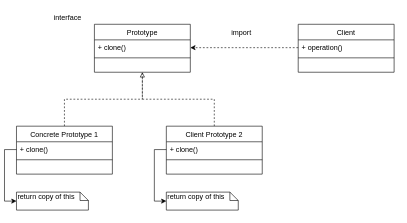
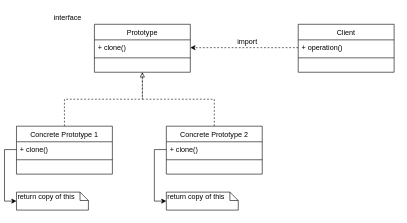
node "import": moved (242, 33) -> (248, 42)
node "Client Prototype 2": label "Client Prototype 2" -> "Concrete Prototype 2"
